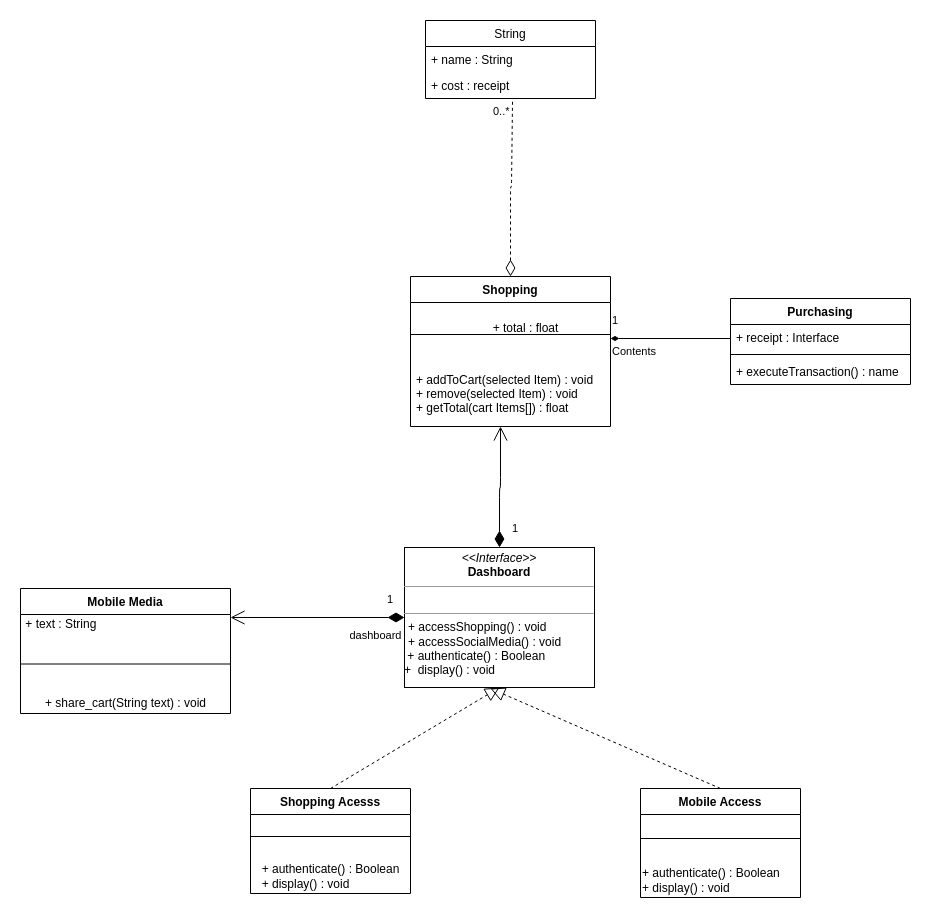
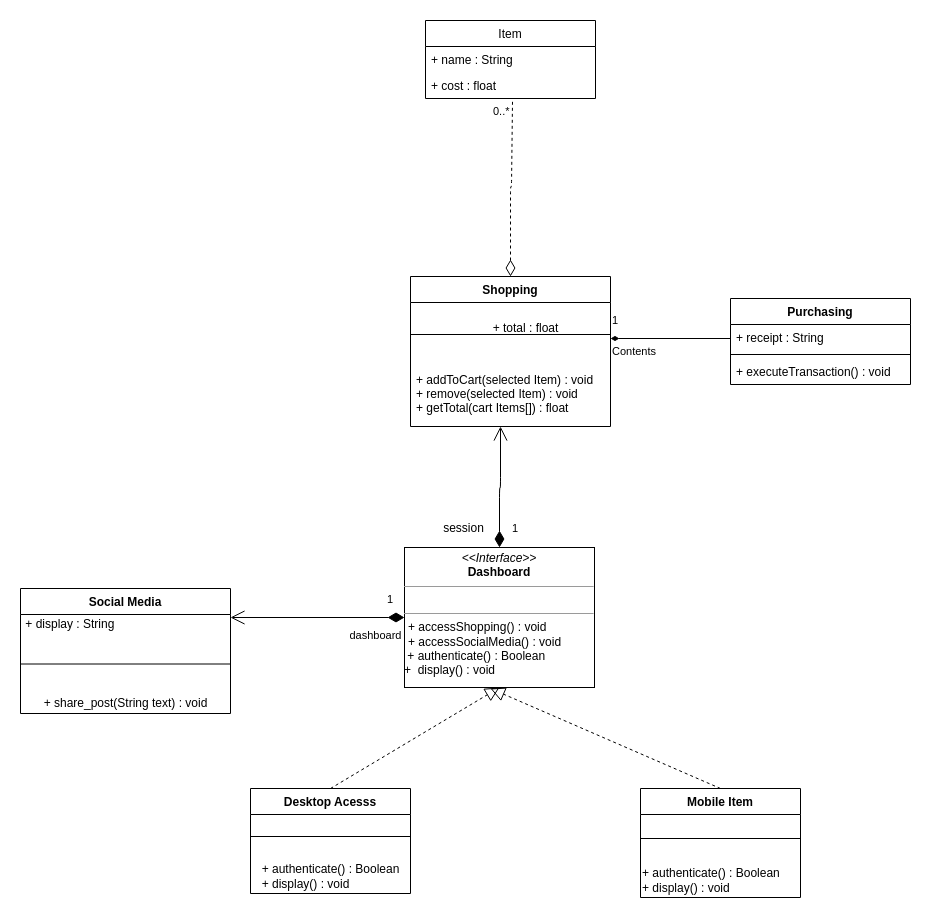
node "String": label "String" -> "Item"
node "+ cost : receipt": label "+ cost : receipt" -> "+ cost : float"
node "+ receipt : Interface": label "+ receipt : Interface" -> "+ receipt : String"
node "+ executeTransaction() : name": label "+ executeTransaction() : name" -> "+ executeTransaction() : void"
node "session": added
node "Mobile Media": label "Mobile Media" -> "Social Media"
node "+ text : String": label "+ text : String" -> "+ display : String"
node "+ share_cart(String text) : void": label "+ share_cart(String text) : void" -> "+ share_post(String text) : void"
node "Shopping Acesss": label "Shopping Acesss" -> "Desktop Acesss"
node "Mobile Access": label "Mobile Access" -> "Mobile Item"
